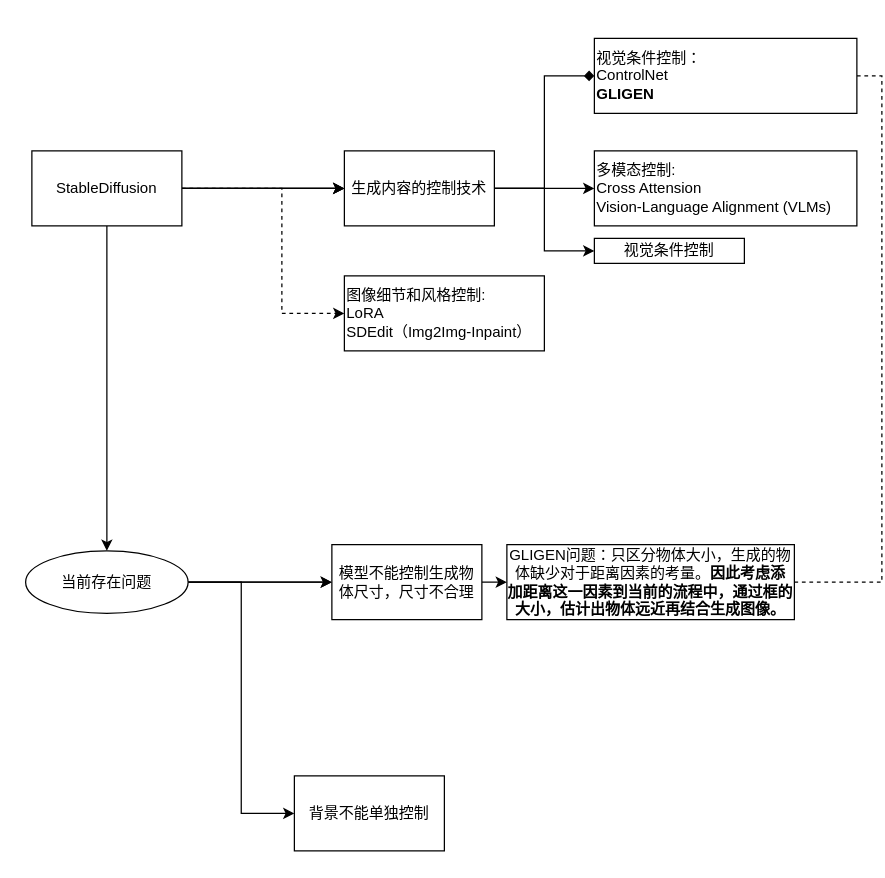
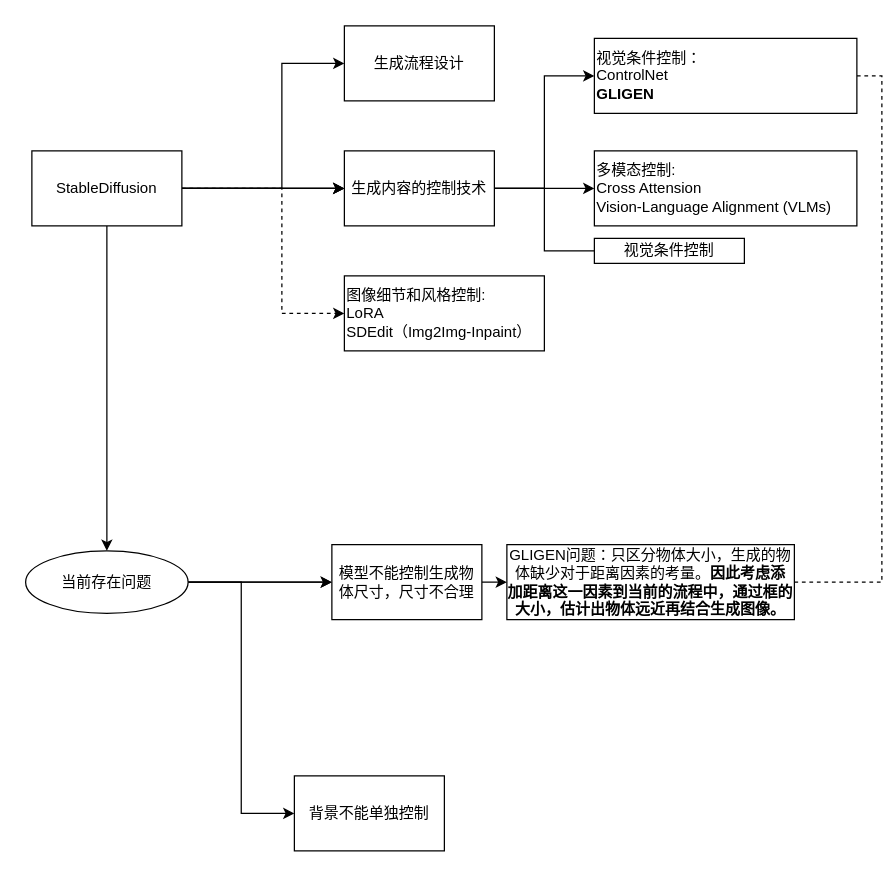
node "生成流程设计": added
edge "生成内容的控制技术" -> "视觉条件控制： ControlNet GLIGEN": arrowhead diamond -> classic
edge "StableDiffusion" -> "生成流程设计": added
edge "生成内容的控制技术" -> "视觉条件控制": arrowhead classic -> none
